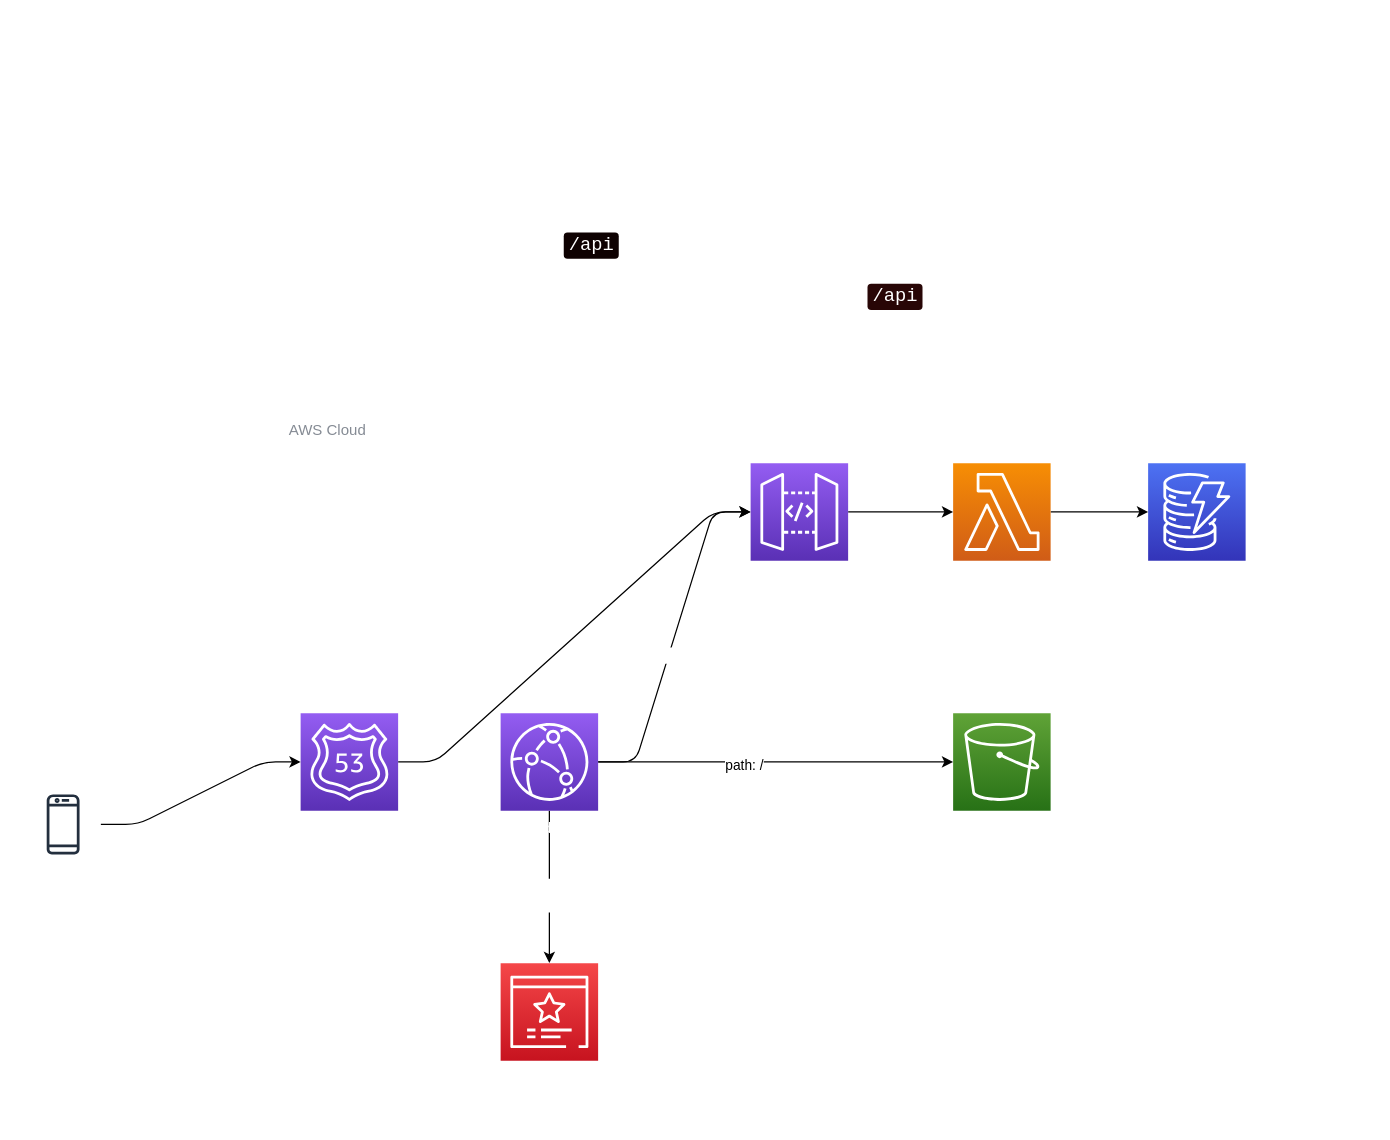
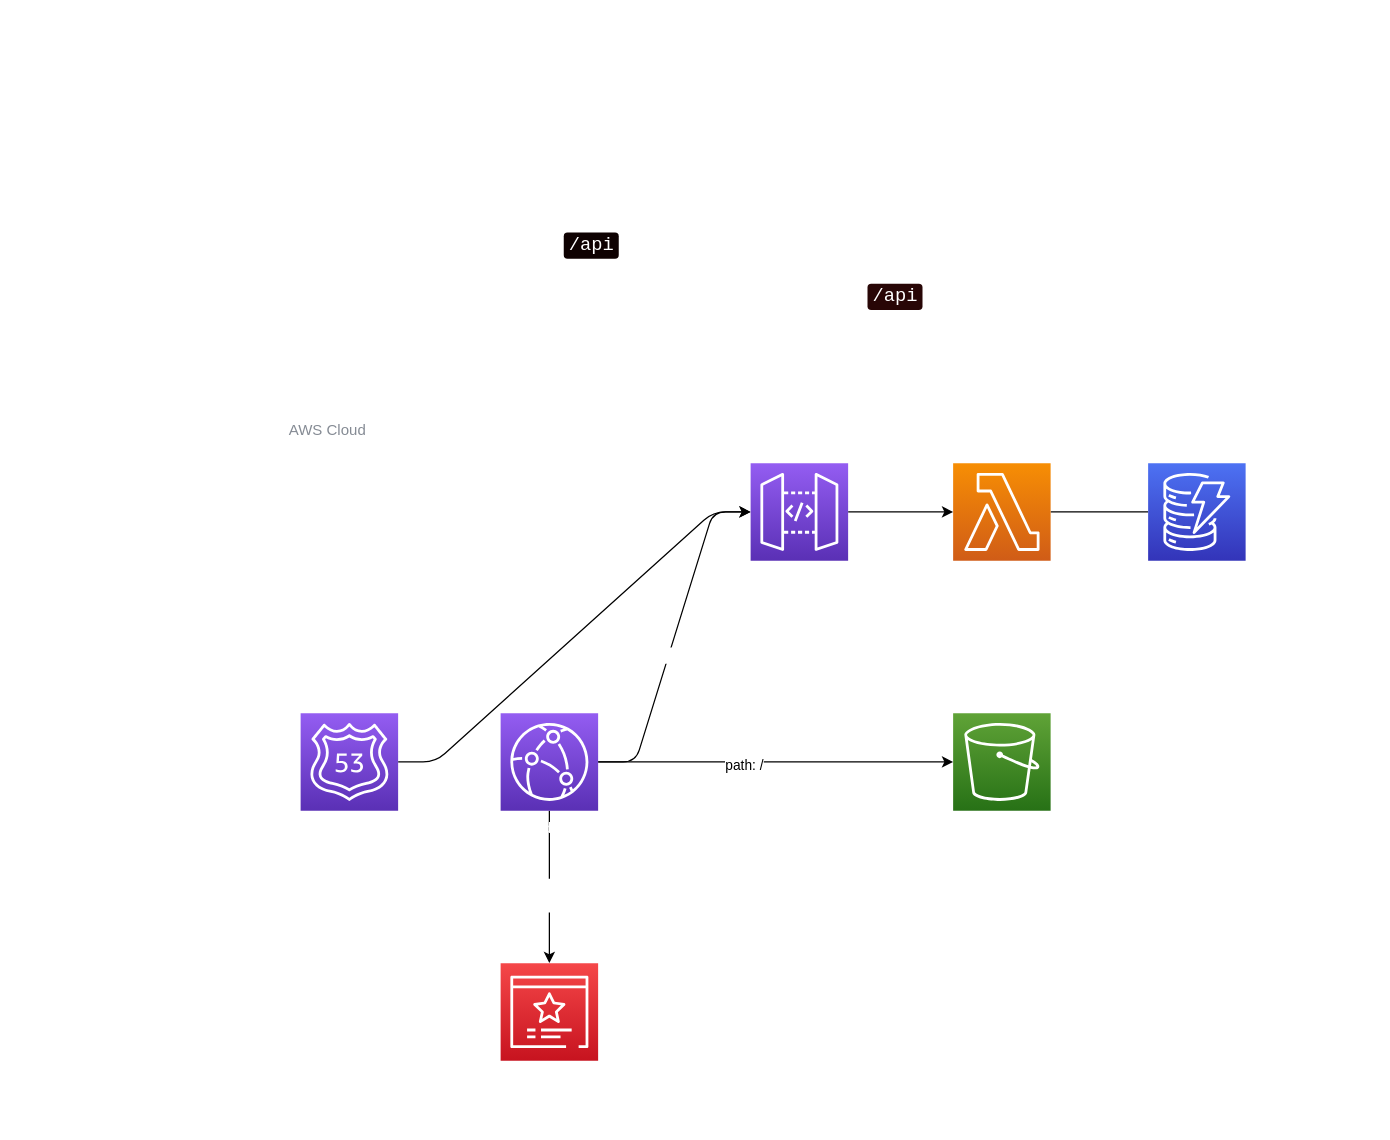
edge "Lambda" -> "DynamoDB": arrowhead classic -> none
edge "Mobile client" -> "Route 53": removed
node "Mobile client": removed
